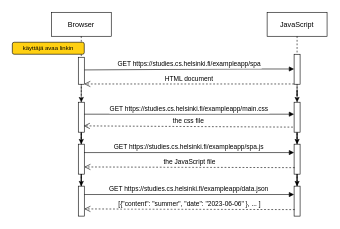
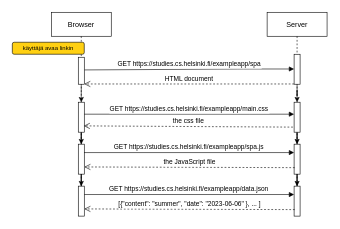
node "JavaScript": label "JavaScript" -> "Server"
